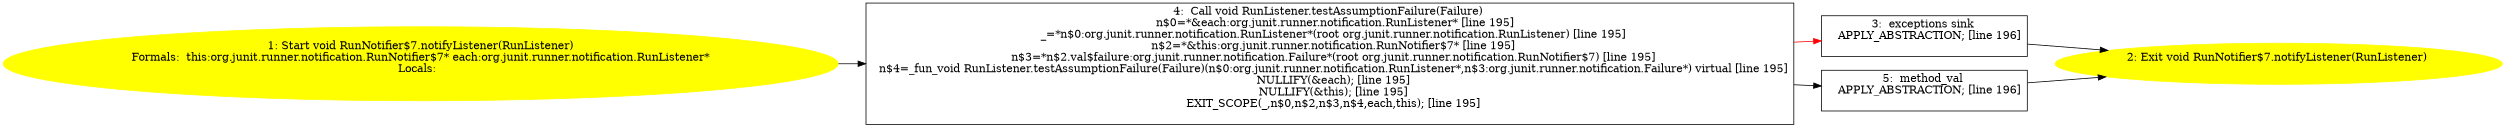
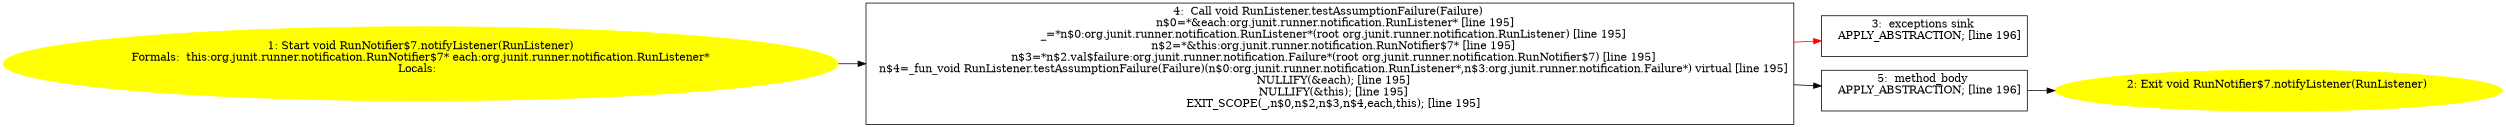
edge "3:  exceptions sink APPLY_ABSTRACTION; [line 196]" -> "2: Exit void RunNotifier$7.notifyListener(RunListener)": removed
node "5:  method_val APPLY_ABSTRACTION; [line 196]": label "5:  method_val APPLY_ABSTRACTION; [line 196]" -> "5:  method_body APPLY_ABSTRACTION; [line 196]"
